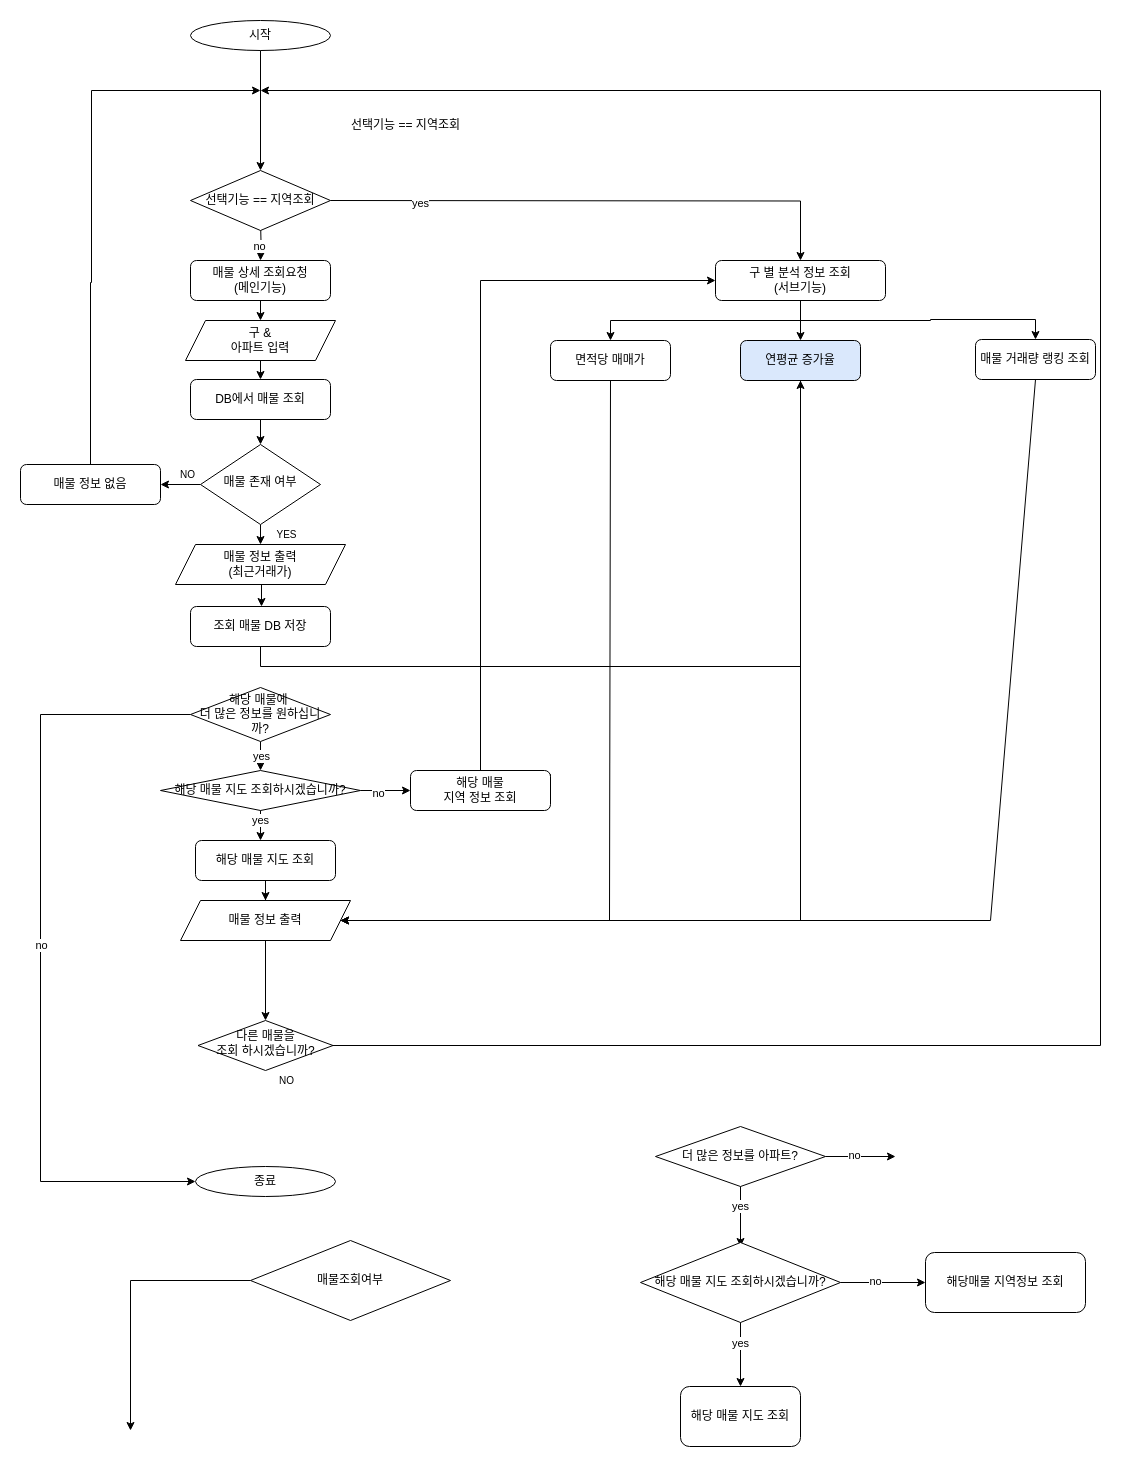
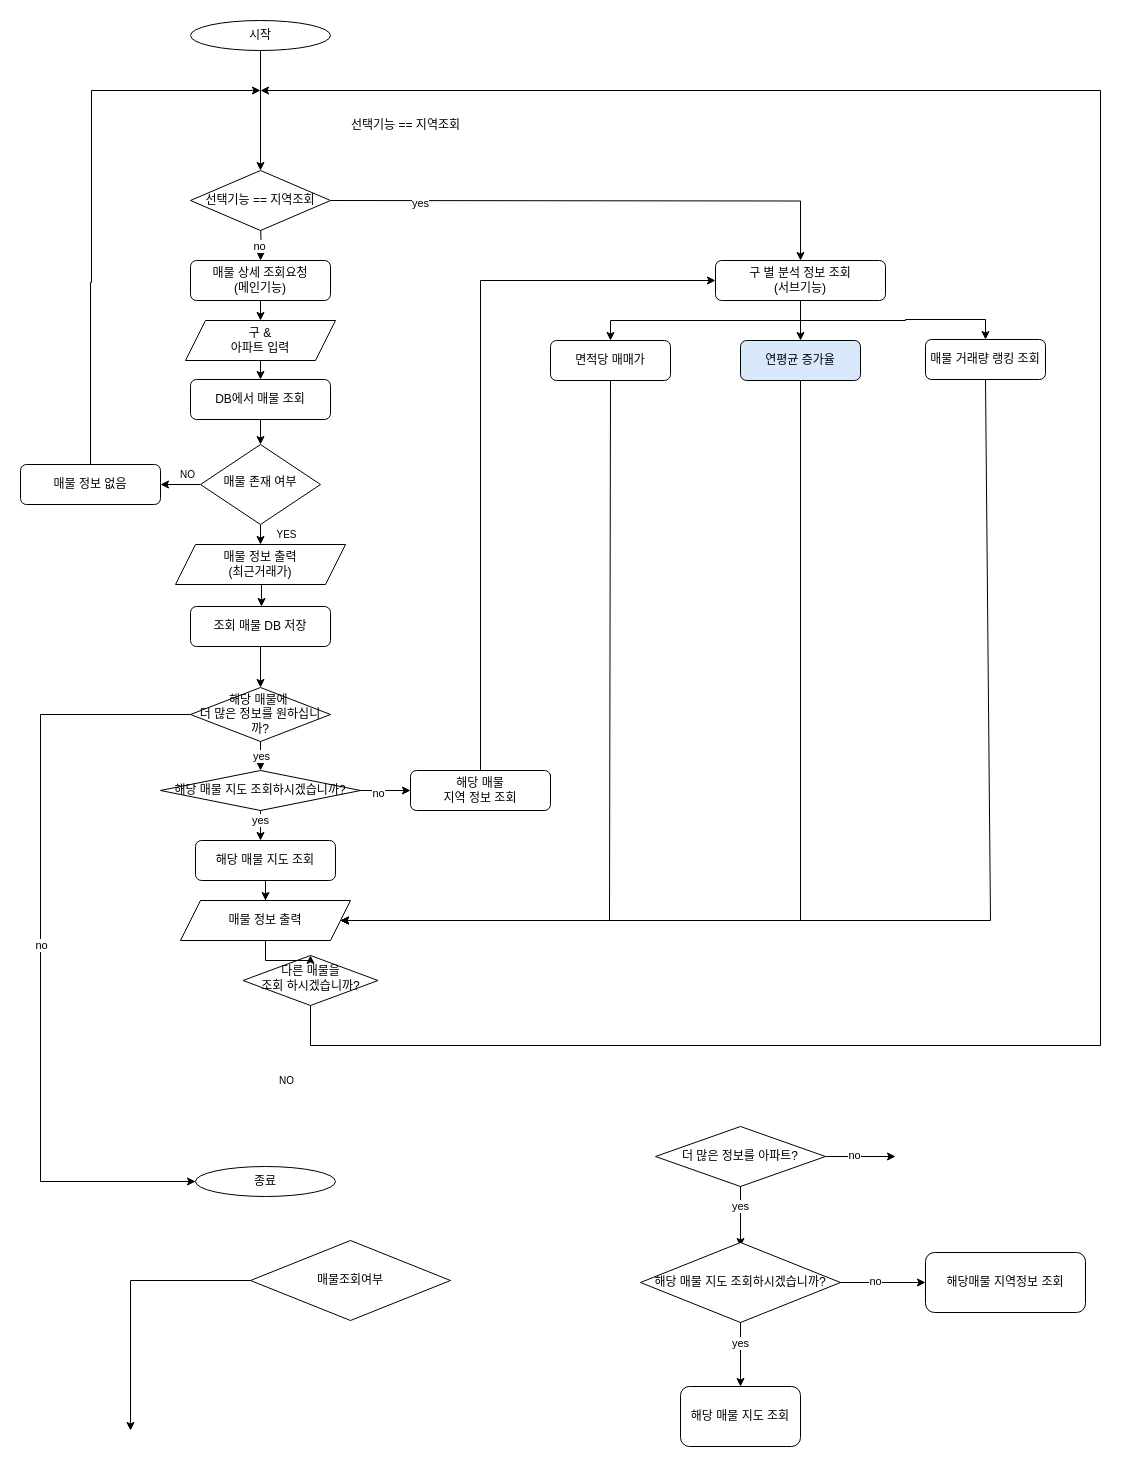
node "매물 거래량 랭킹 조회": moved (1036, 360) -> (986, 360)
edge "조회 매물 DB 저장" -> "연평균 증가율": now "조회 매물 DB 저장" -> "해당 매물에 더 많은 정보를 원하십니까?"
node "다른 매물을 조회 하시겠습니까?": moved (266, 1046) -> (311, 981)
